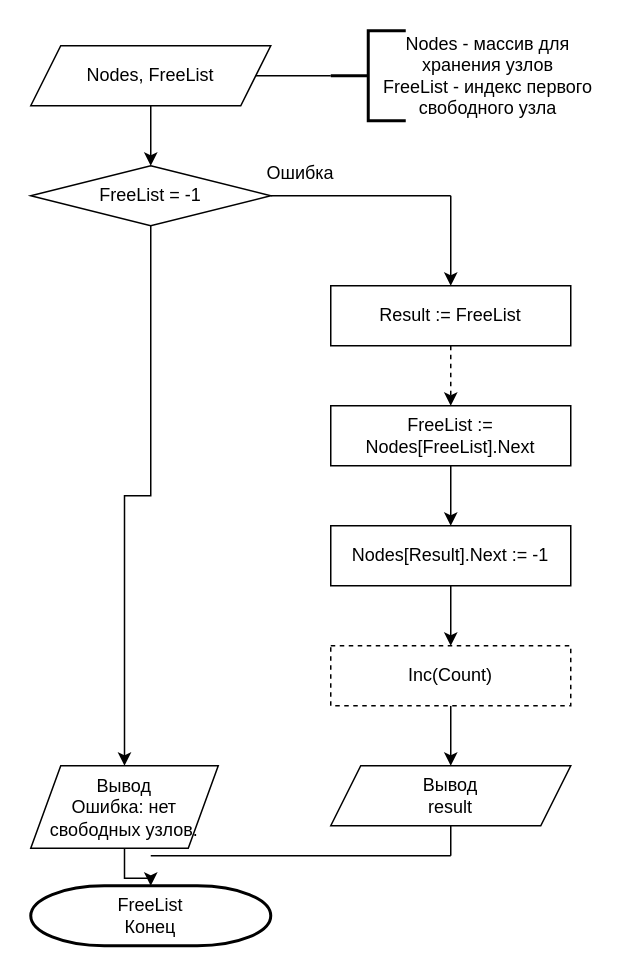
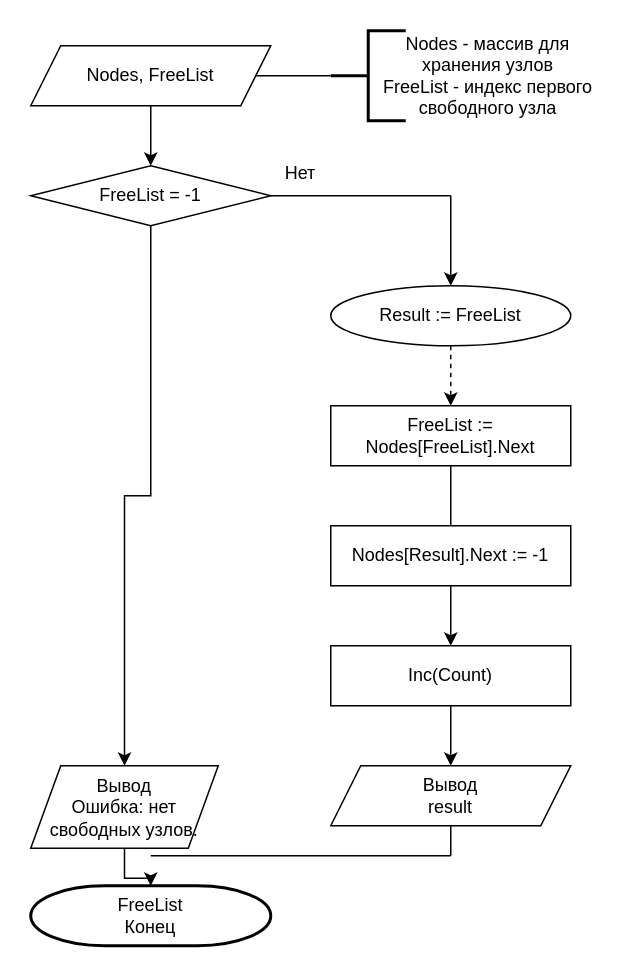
node "Ошибка": label "Ошибка" -> "Нет"
node "Result := FreeList": shape rectangle -> ellipse
edge "FreeList := Nodes[FreeList].Next" -> "Nodes[Result].Next := -1": arrowhead classic -> none
node "Inc(Count)": style dashed -> solid
